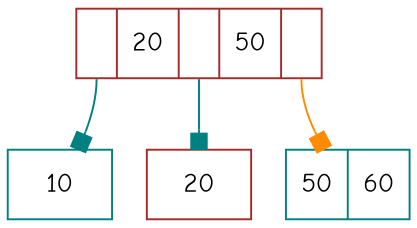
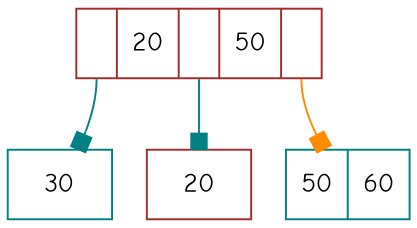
node "10": label "10" -> "30"
